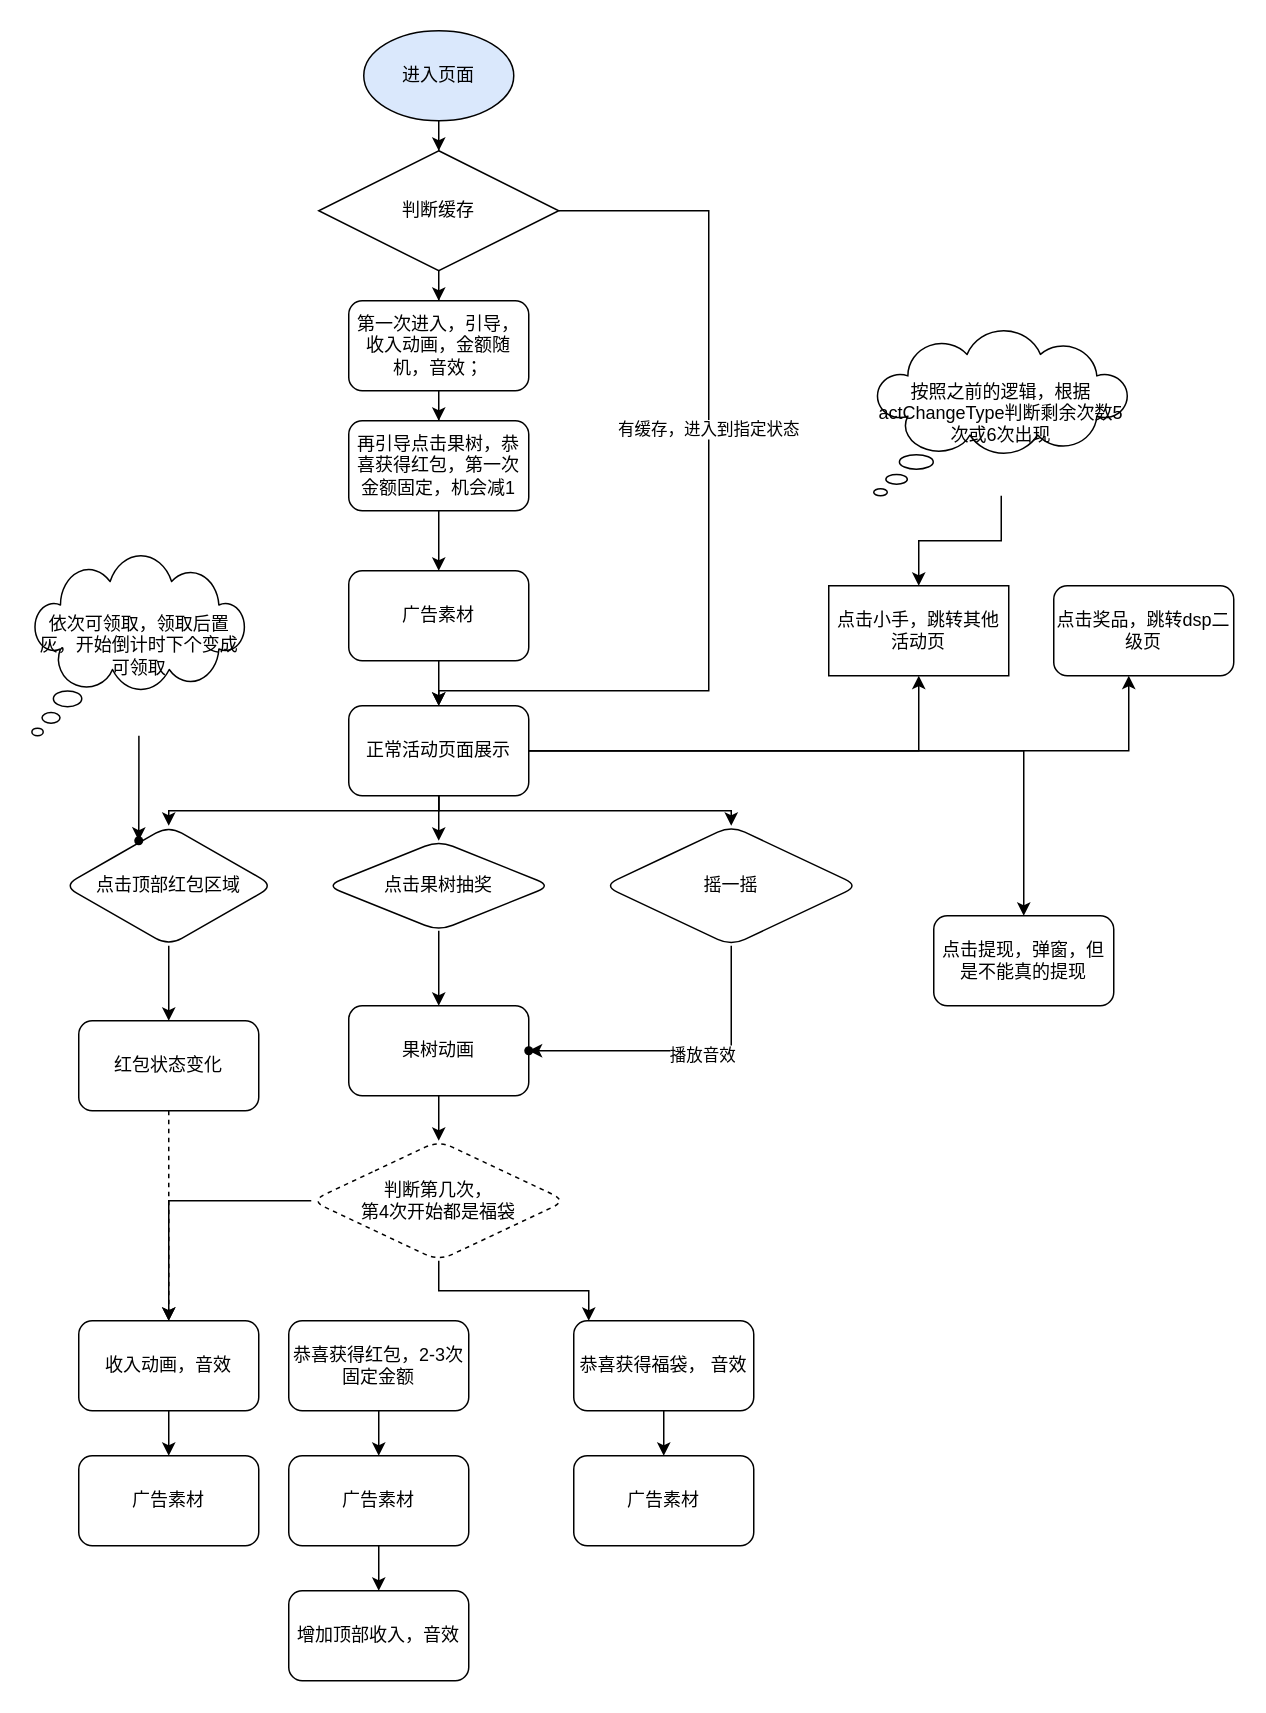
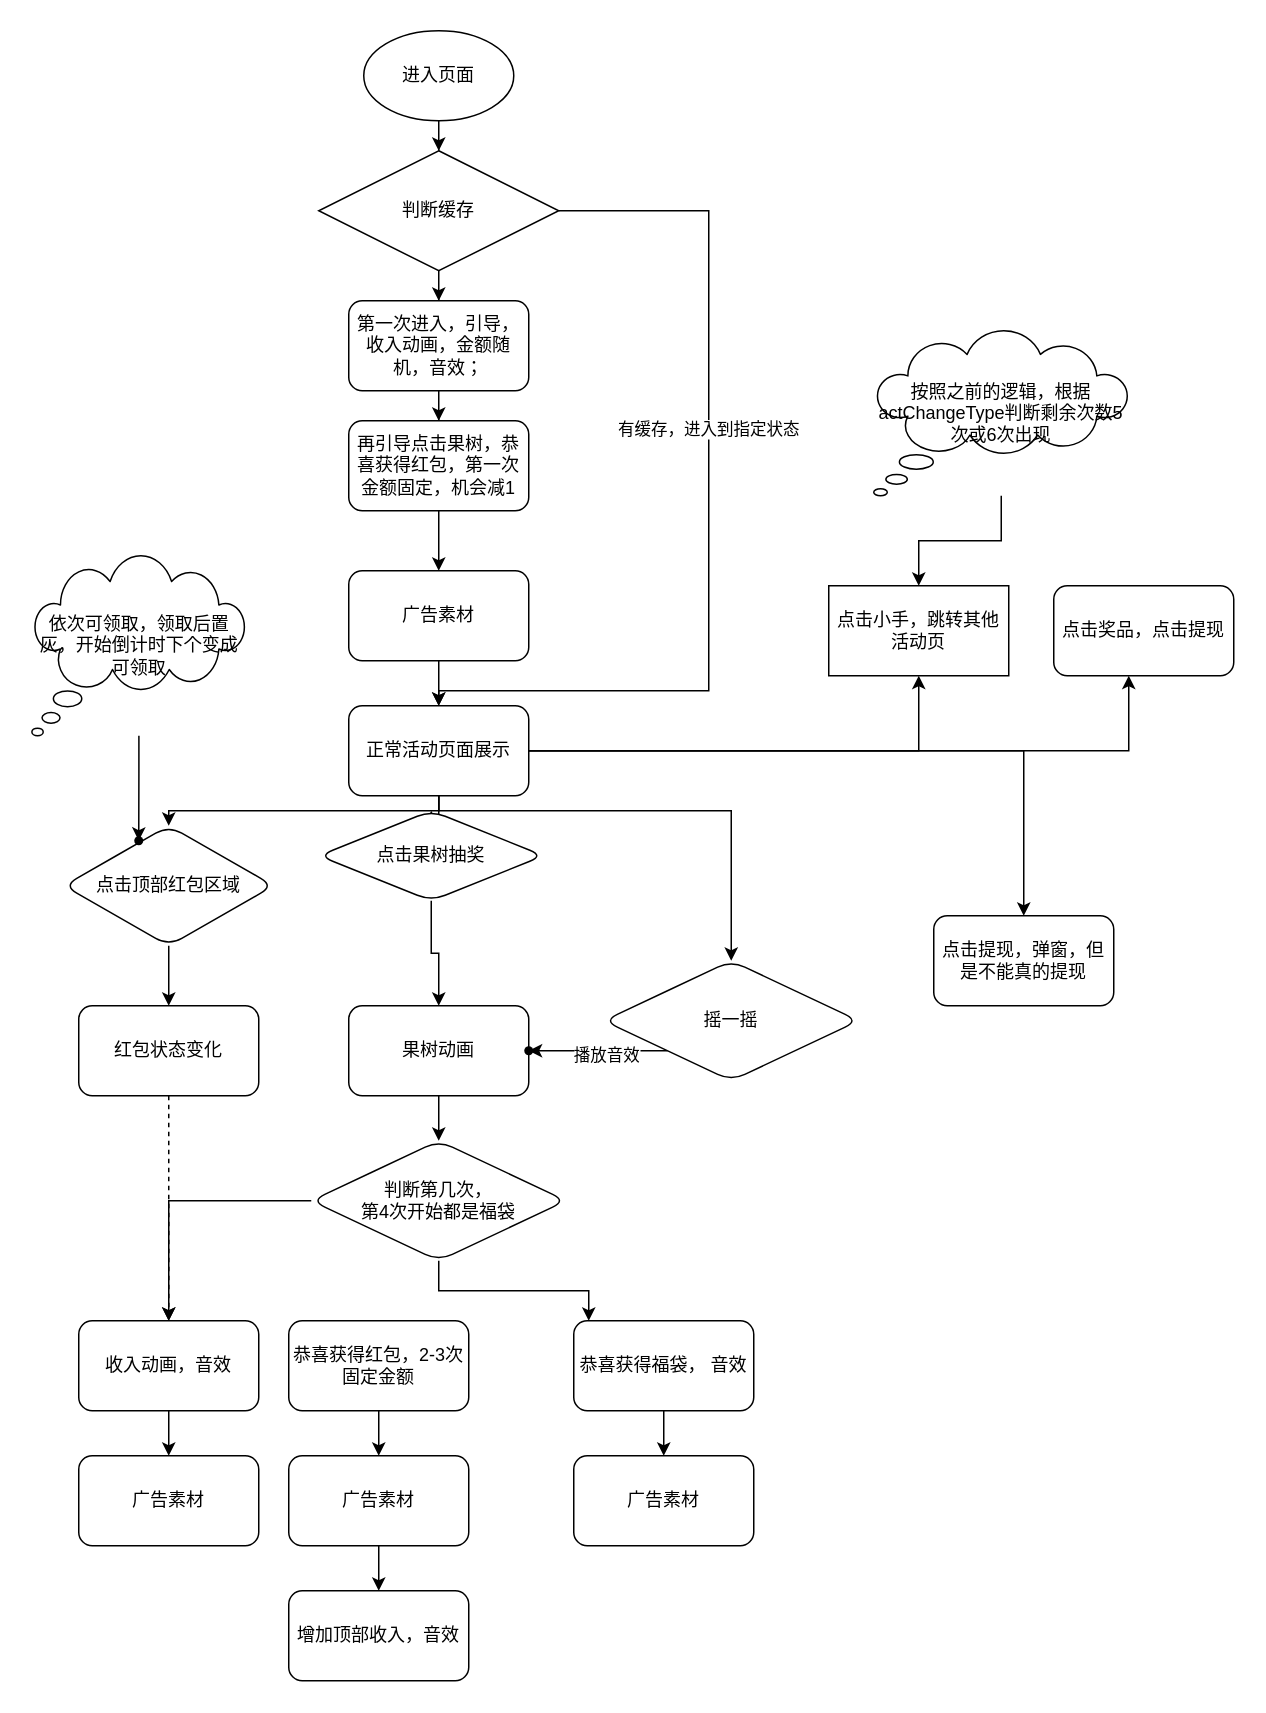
node "进入页面": fillcolor #dae8fc -> #ffffff
node "点击奖品，跳转dsp二级页": label "点击奖品，跳转dsp二级页" -> "点击奖品，点击提现"
node "点击果树抽奖": moved (439, 886) -> (431, 856)
node "摇一摇": moved (731, 886) -> (731, 1021)
node "红包状态变化": moved (169, 1066) -> (169, 1051)
node "判断第几次， 第4次开始都是福袋": style dashed -> solid
